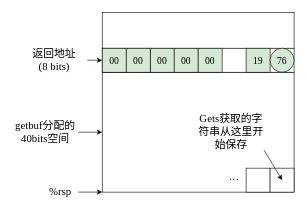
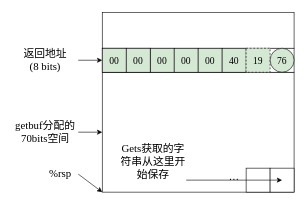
node "返回地址 (8 bits)": moved (54, 60) -> (45, 60)
node "40": added
node "19": style solid -> dashed
node "getbuf分配的40bits空间": label "getbuf分配的40bits空间" -> "getbuf分配的70bits空间"
node "Gets获取的字符串从这里开始保存": moved (231, 132) -> (153, 162)
node "%rsp": moved (60, 192) -> (60, 174)
